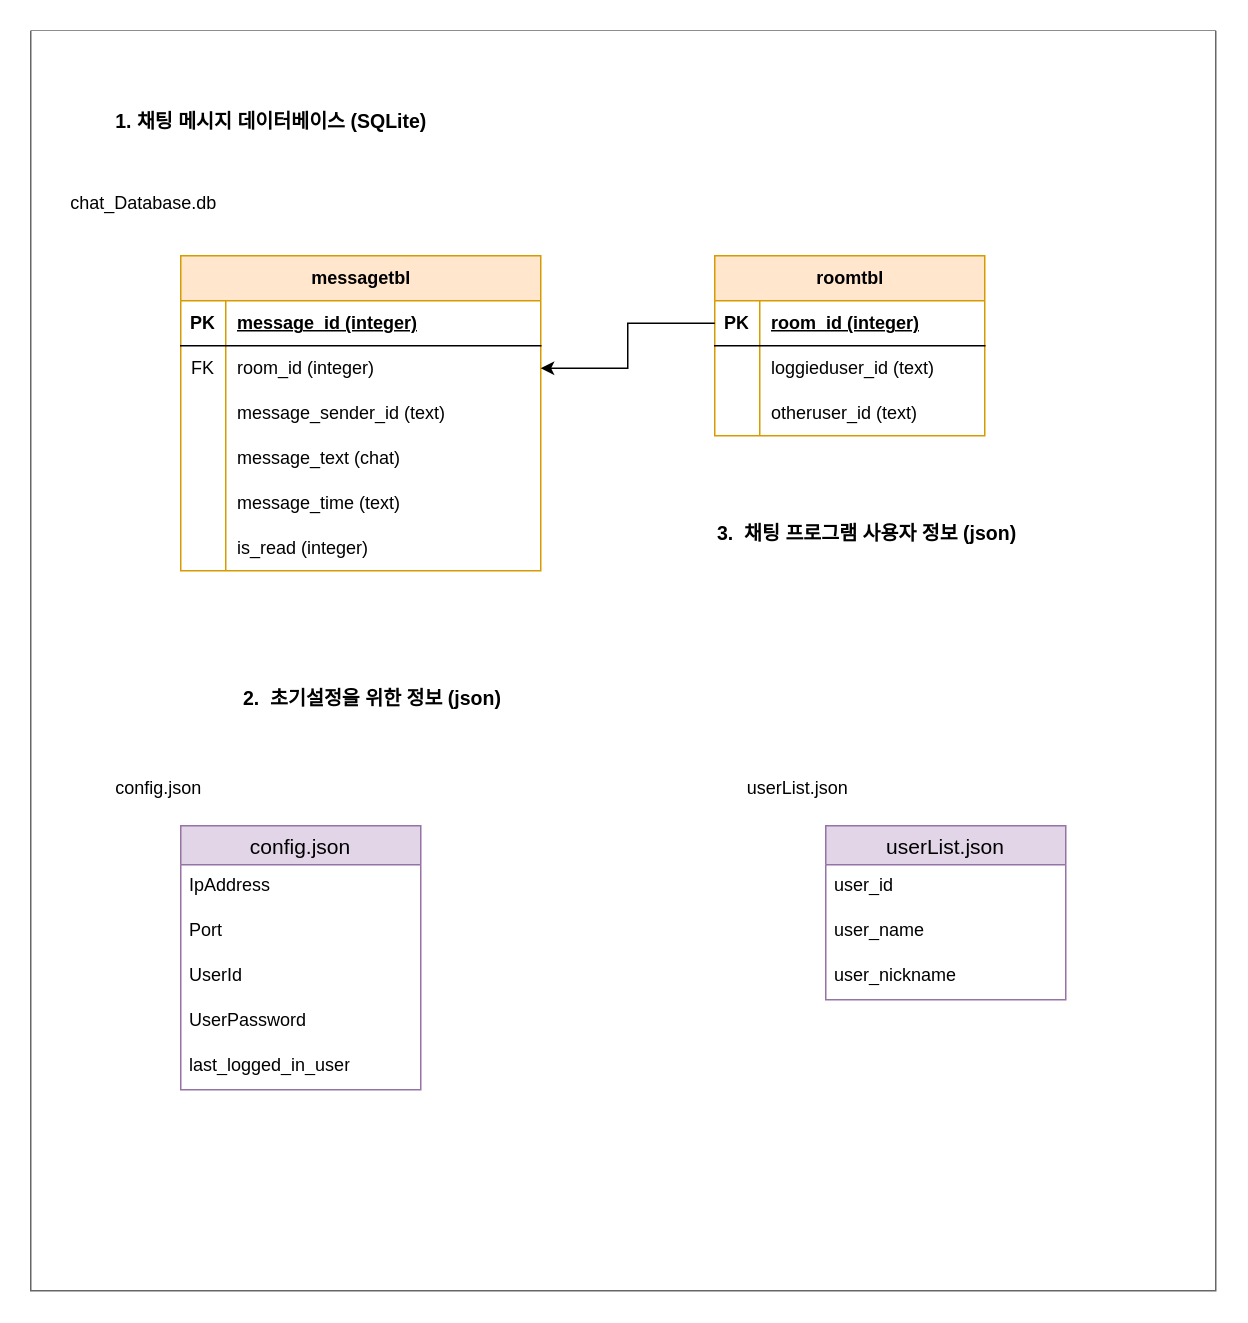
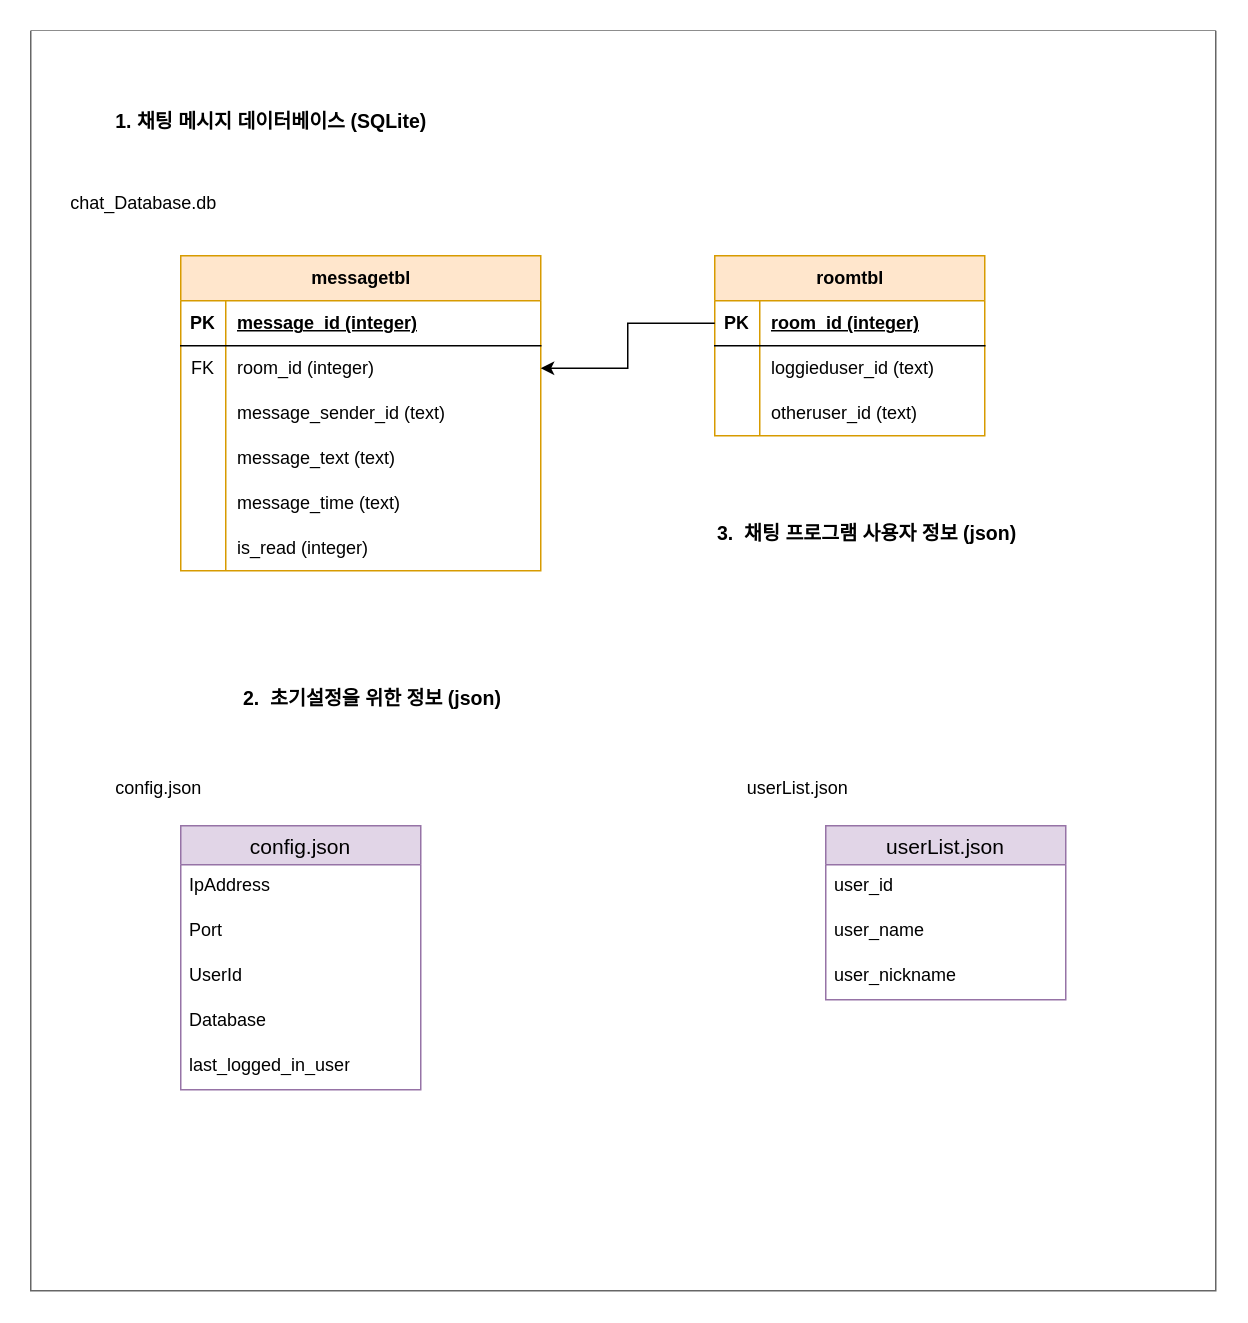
node "message_text (chat)": label "message_text (chat)" -> "message_text (text)"
node "UserPassword": label "UserPassword" -> "Database"
